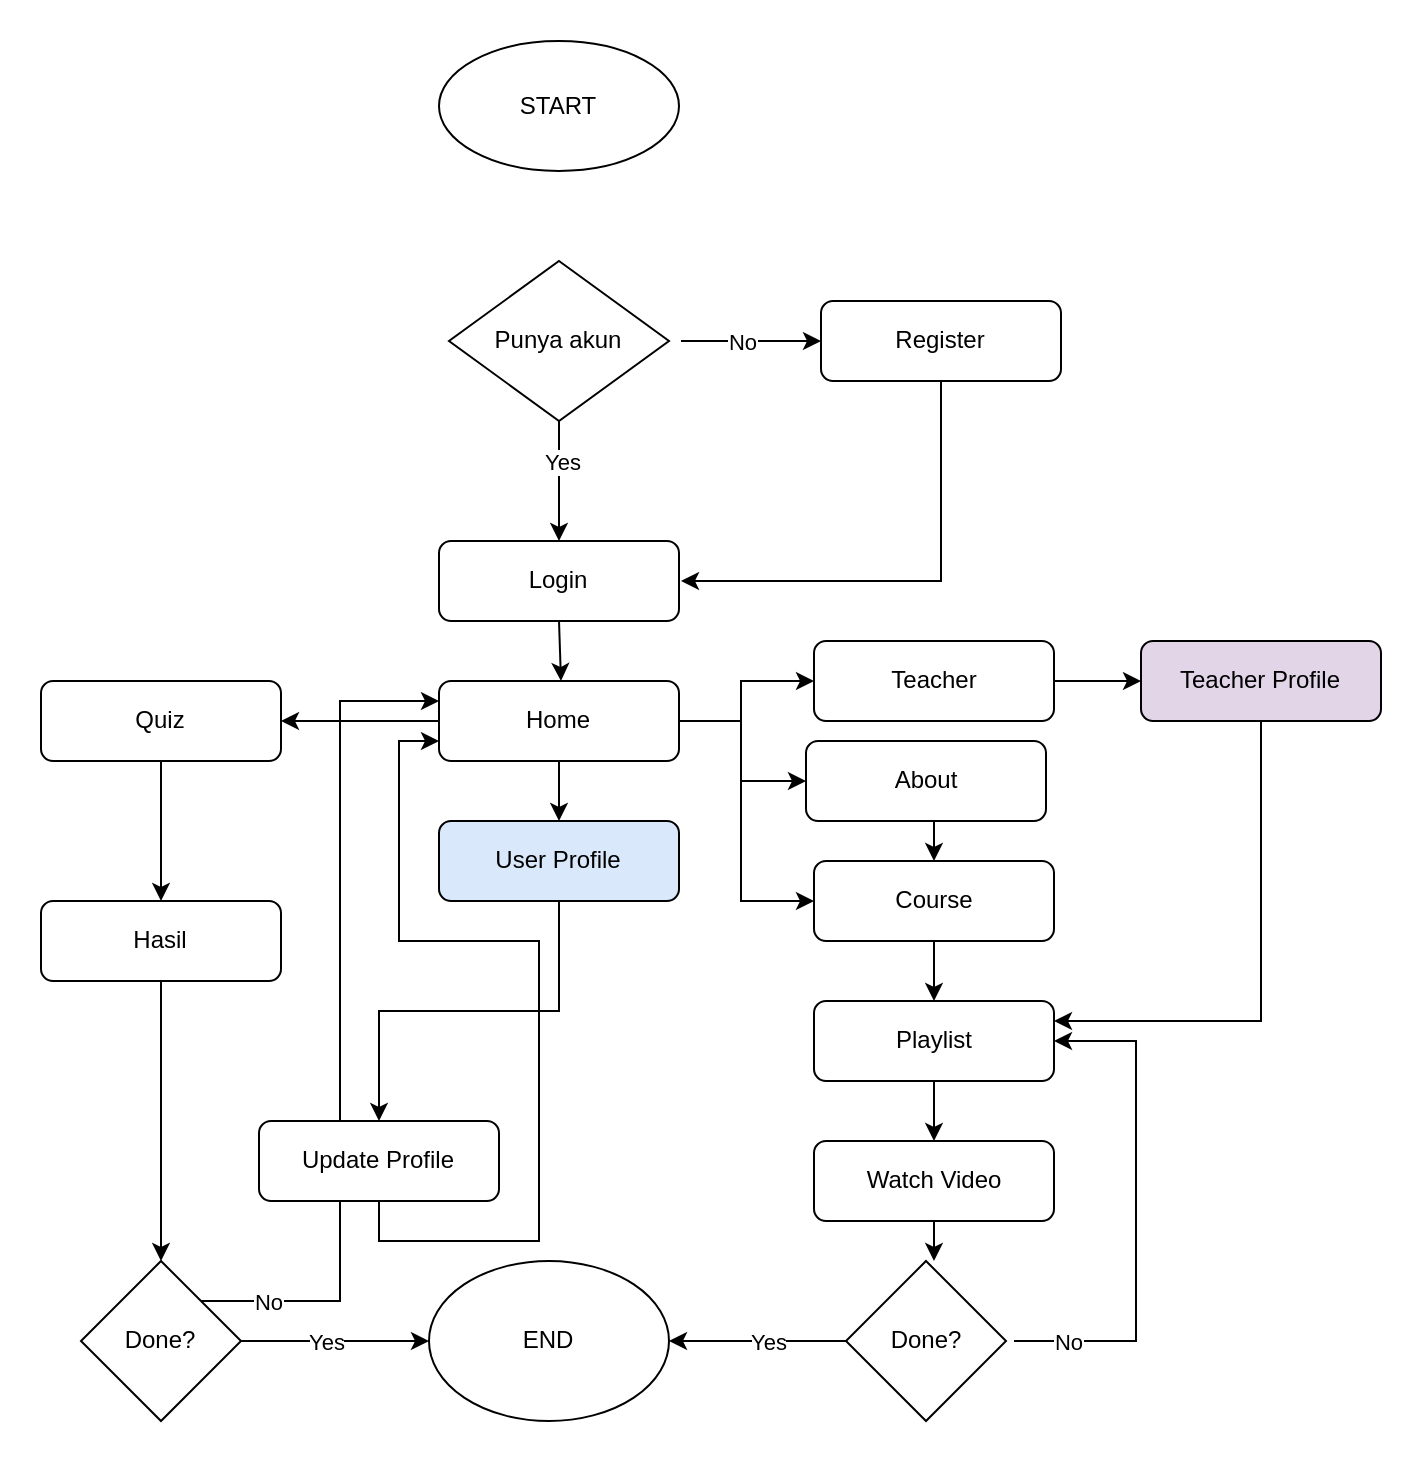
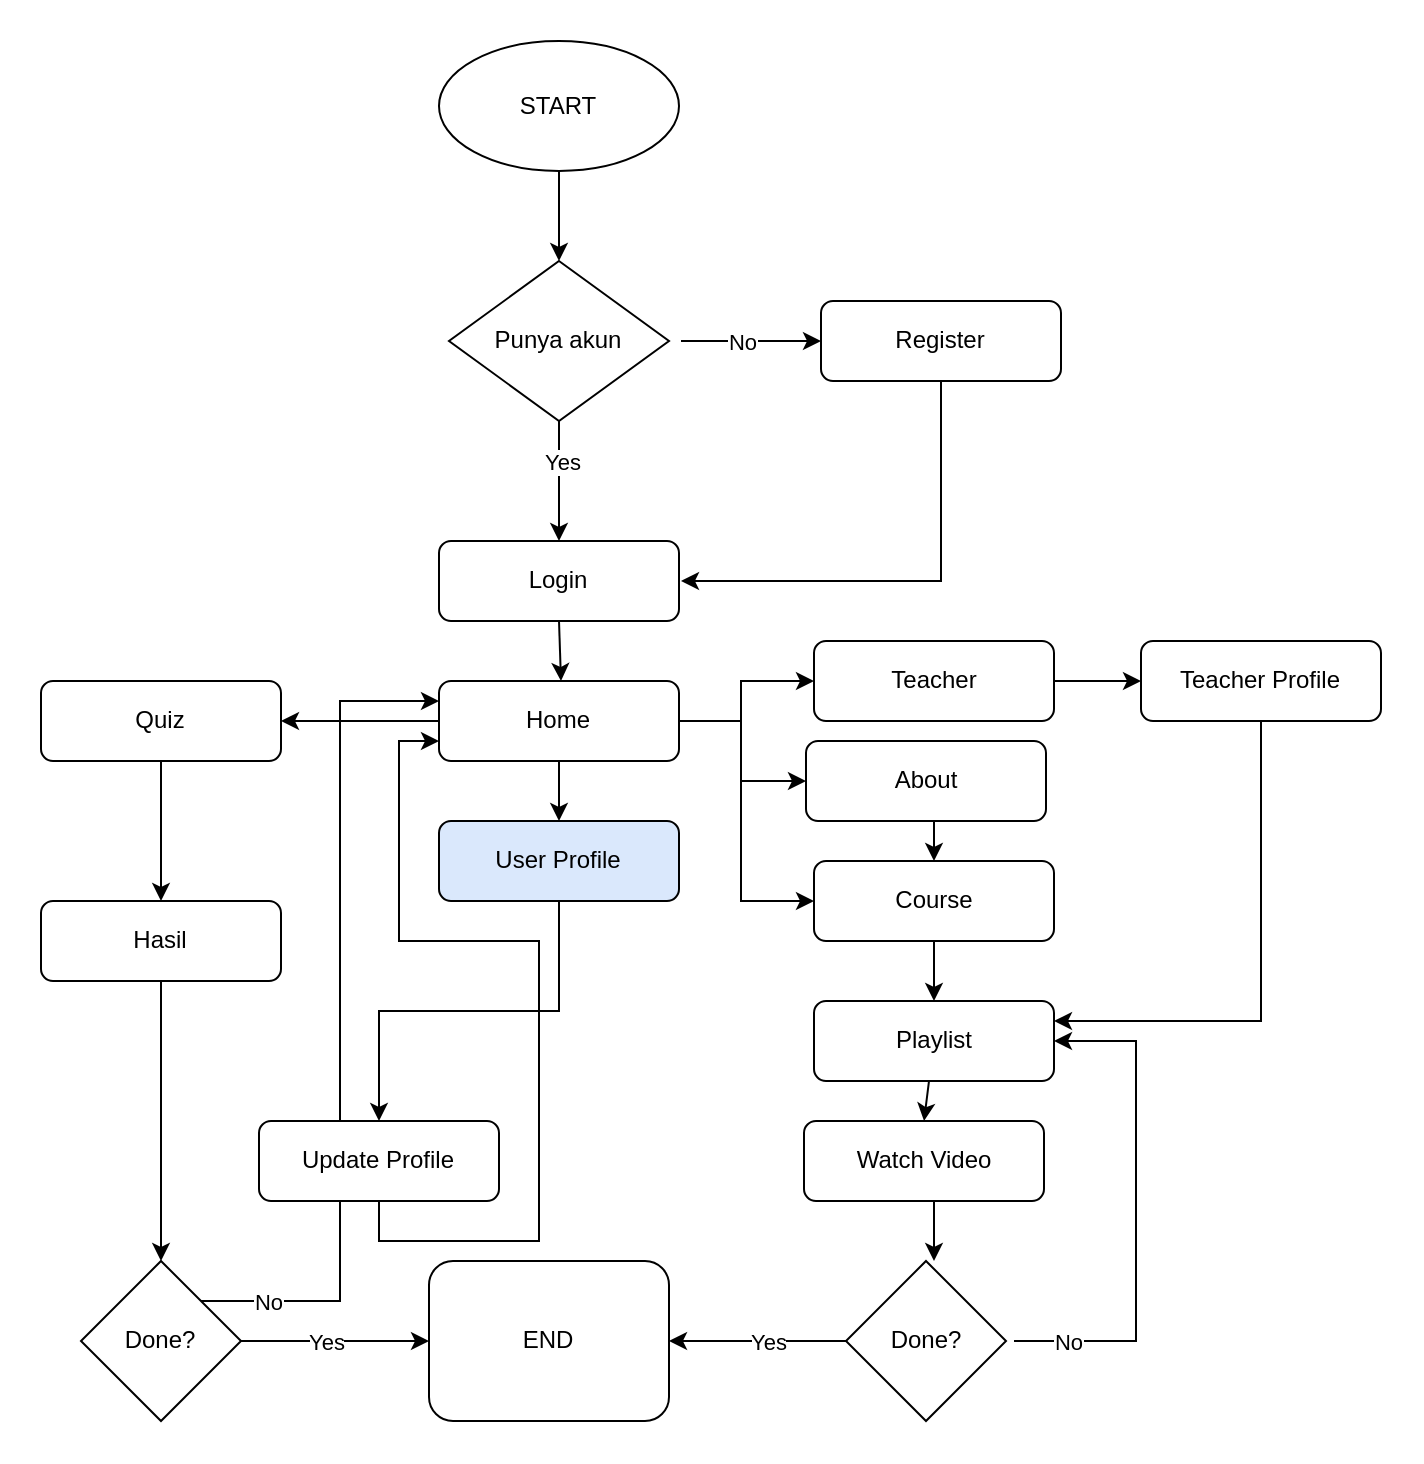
edge "START" -> "Punya akun": added
node "Teacher Profile": fillcolor #e1d5e7 -> #ffffff
node "Watch Video": moved (934, 1181) -> (924, 1161)
node "END": shape ellipse -> rounded rectangle
